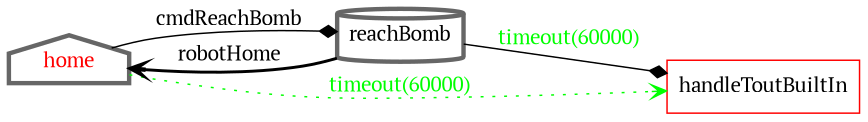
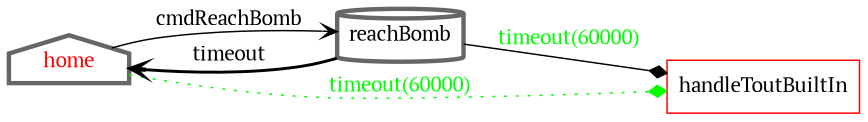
edge "home" -> "reachBomb": arrowhead diamond -> vee
edge "reachBomb" -> "home": label "robotHome" -> "timeout"
edge "home" -> "handleToutBuiltIn": arrowhead vee -> diamond
